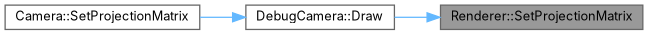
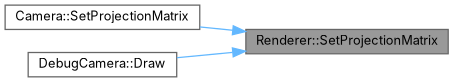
edge "Camera::SetProjectionMatrix" -> "DebugCamera::Draw": now "Camera::SetProjectionMatrix" -> "Renderer::SetProjectionMatrix"
